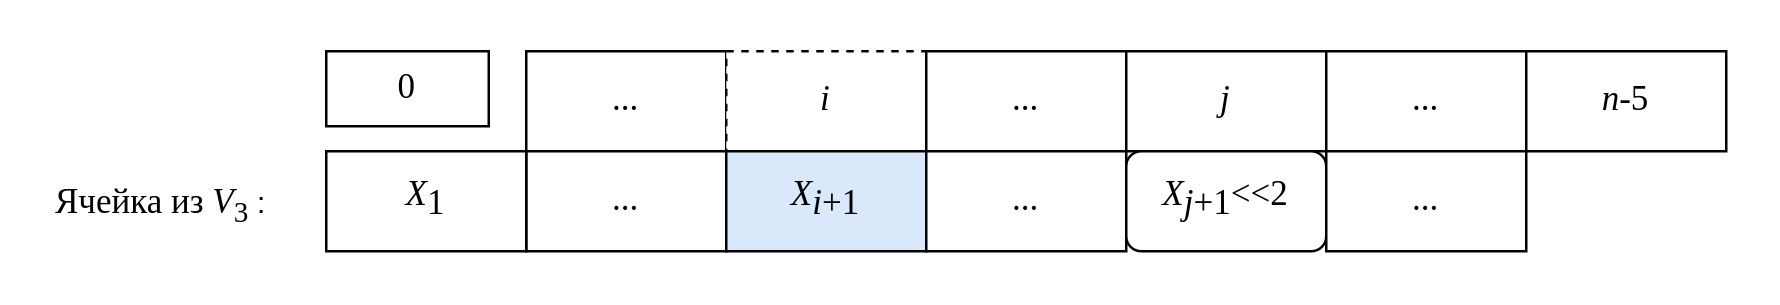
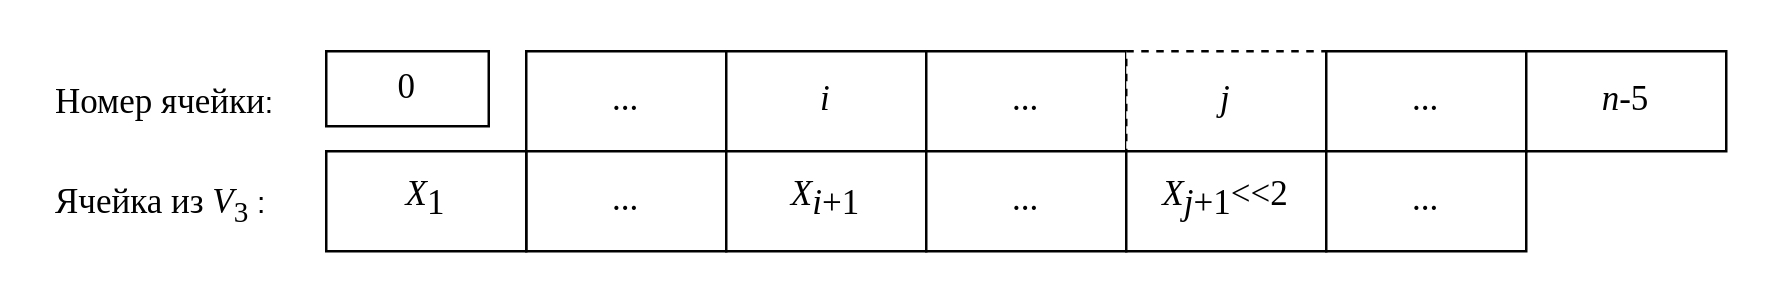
node "Номер ячейки:": added
node "i": style dashed -> solid
node "j": style solid -> dashed
node "Xi+1": fillcolor #dae8fc -> #ffffff
node "Xj+1<<2": shape rounded rectangle -> rectangle
